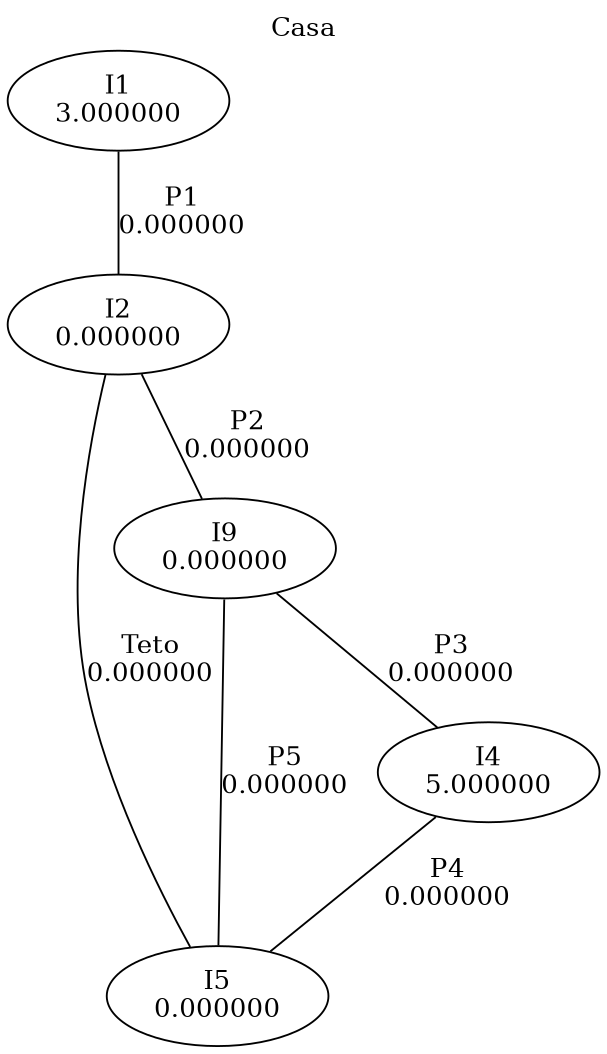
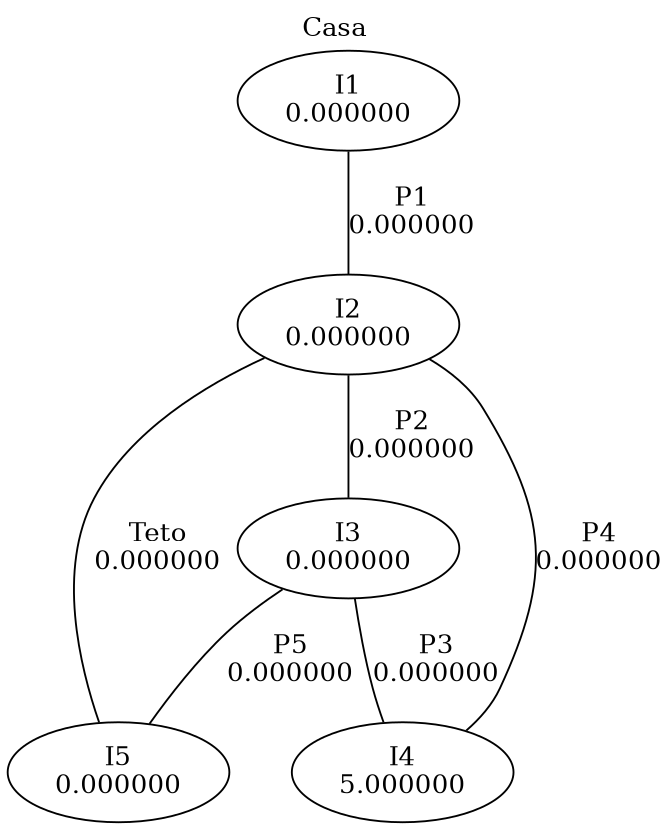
node "I1 3.000000": label "I1 3.000000" -> "I1 0.000000"
node "I9 0.000000": label "I9 0.000000" -> "I3 0.000000"
edge "I4 5.000000" -- "I5 0.000000": now "I4 5.000000" -- "I2 0.000000"
